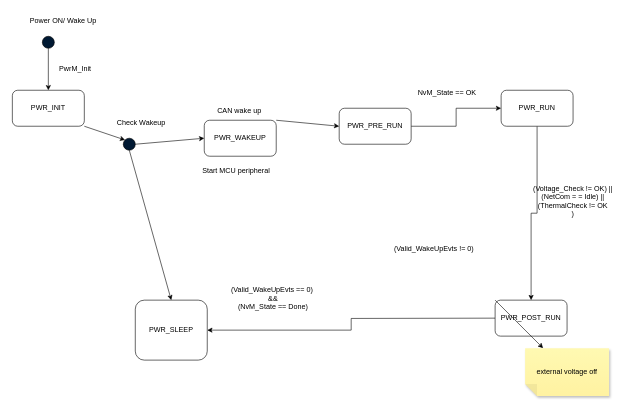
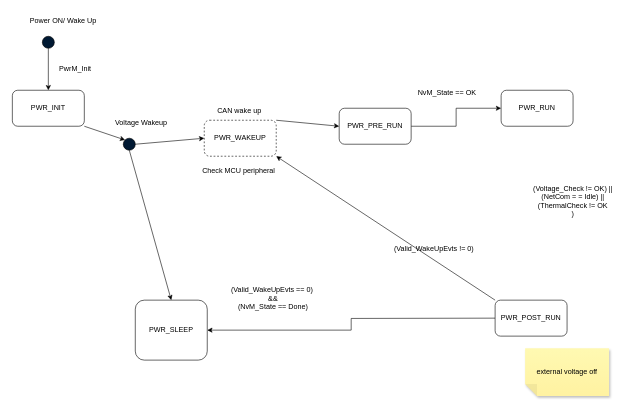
node "Check Wakeup": label "Check Wakeup" -> "Voltage Wakeup"
node "PWR_WAKEUP": style solid -> dashed
node "Start MCU peripheral": label "Start MCU peripheral" -> "Check MCU peripheral"
edge "PWR_RUN" -> "PWR_POST_RUN": removed
edge "PWR_POST_RUN" -> "external voltage off": now "PWR_POST_RUN" -> "PWR_WAKEUP"
